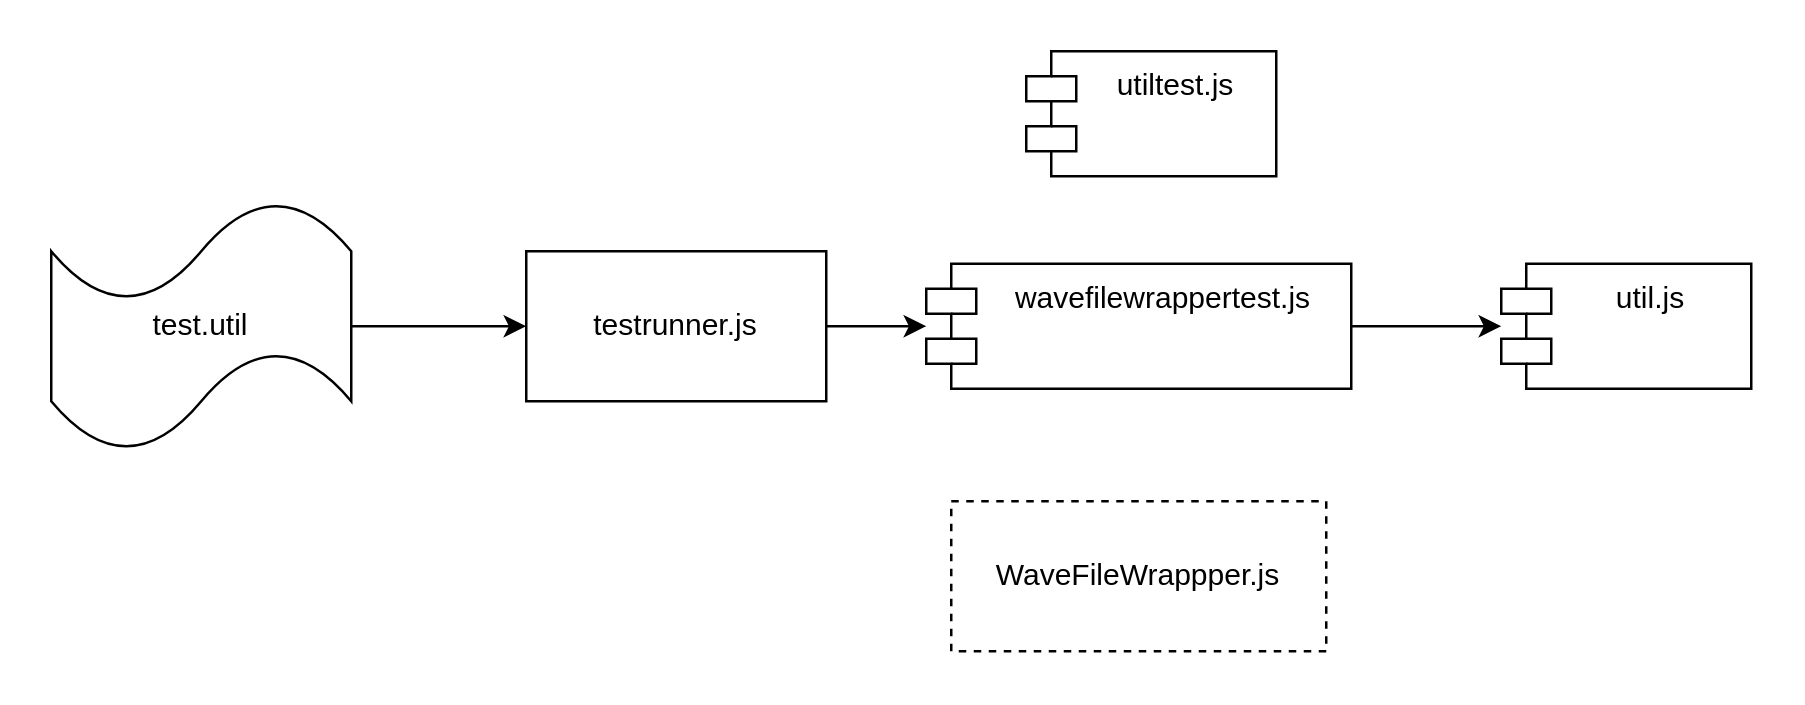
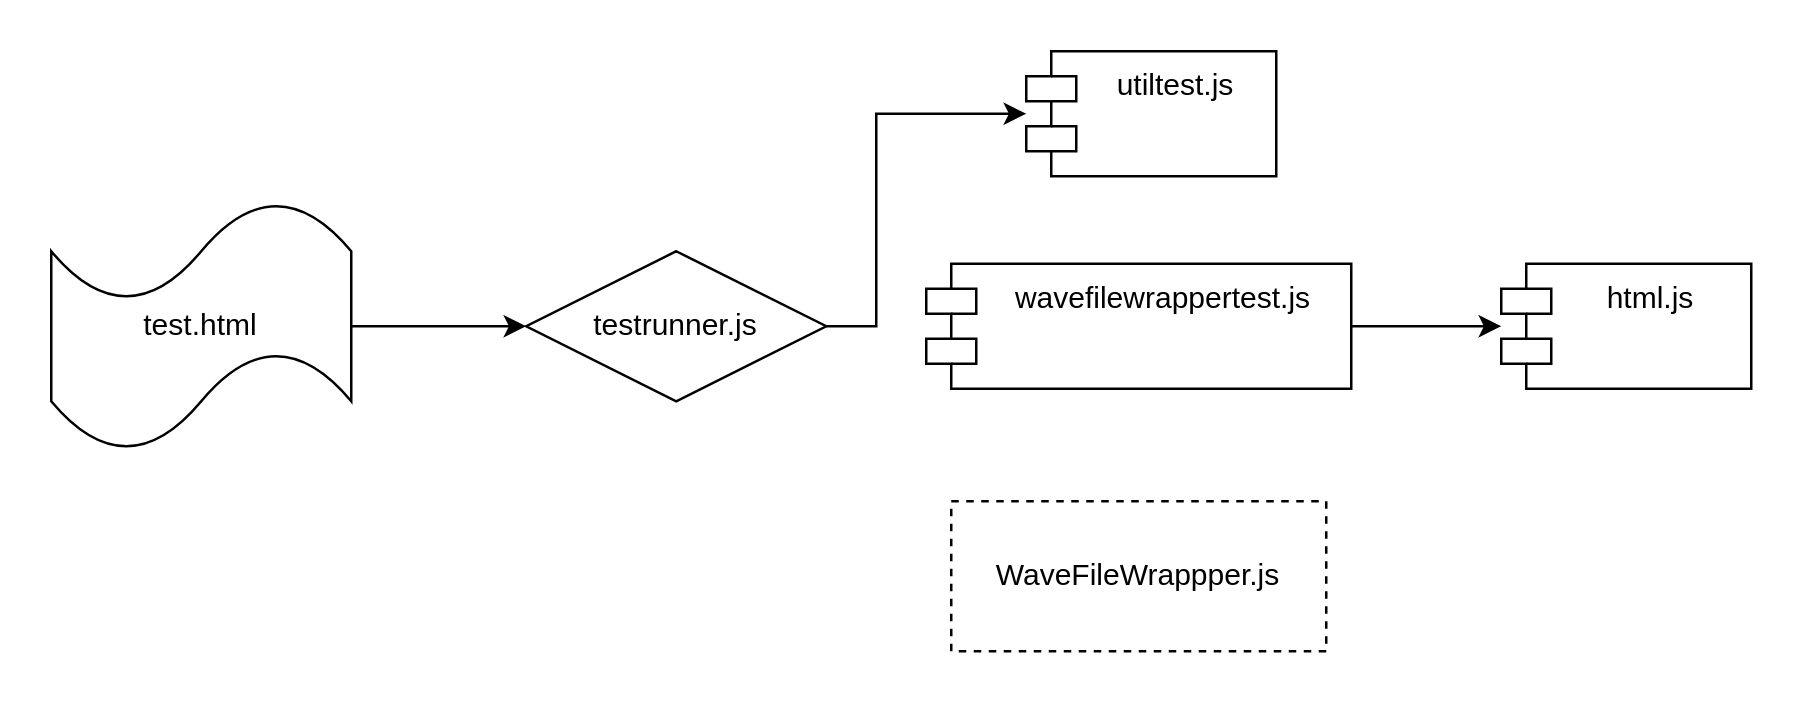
edge "testrunner.js" -> "utiltest.js": added
node "util.js": label "util.js" -> "html.js"
node "test.util": label "test.util" -> "test.html"
node "testrunner.js": shape rectangle -> diamond
edge "testrunner.js" -> "wavefilewrappertest.js": removed
